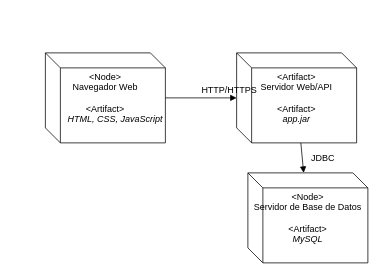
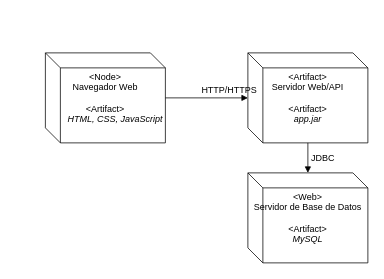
node "<Artifact> Servidor Web/API <Artifact> app.jar": moved (297, 98) -> (308, 98)
node "<Node> Servidor de Base de Datos <Artifact> MySQL": label "<Node> Servidor de Base de Datos <Artifact> MySQL" -> "<Web> Servidor de Base de Datos <Artifact> MySQL"
